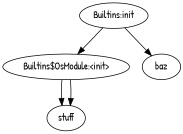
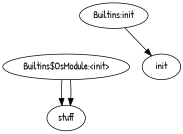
edge "Builtins:init" -> "Builtins$OsModule:<init>": removed
node "baz": label "baz" -> "init"
